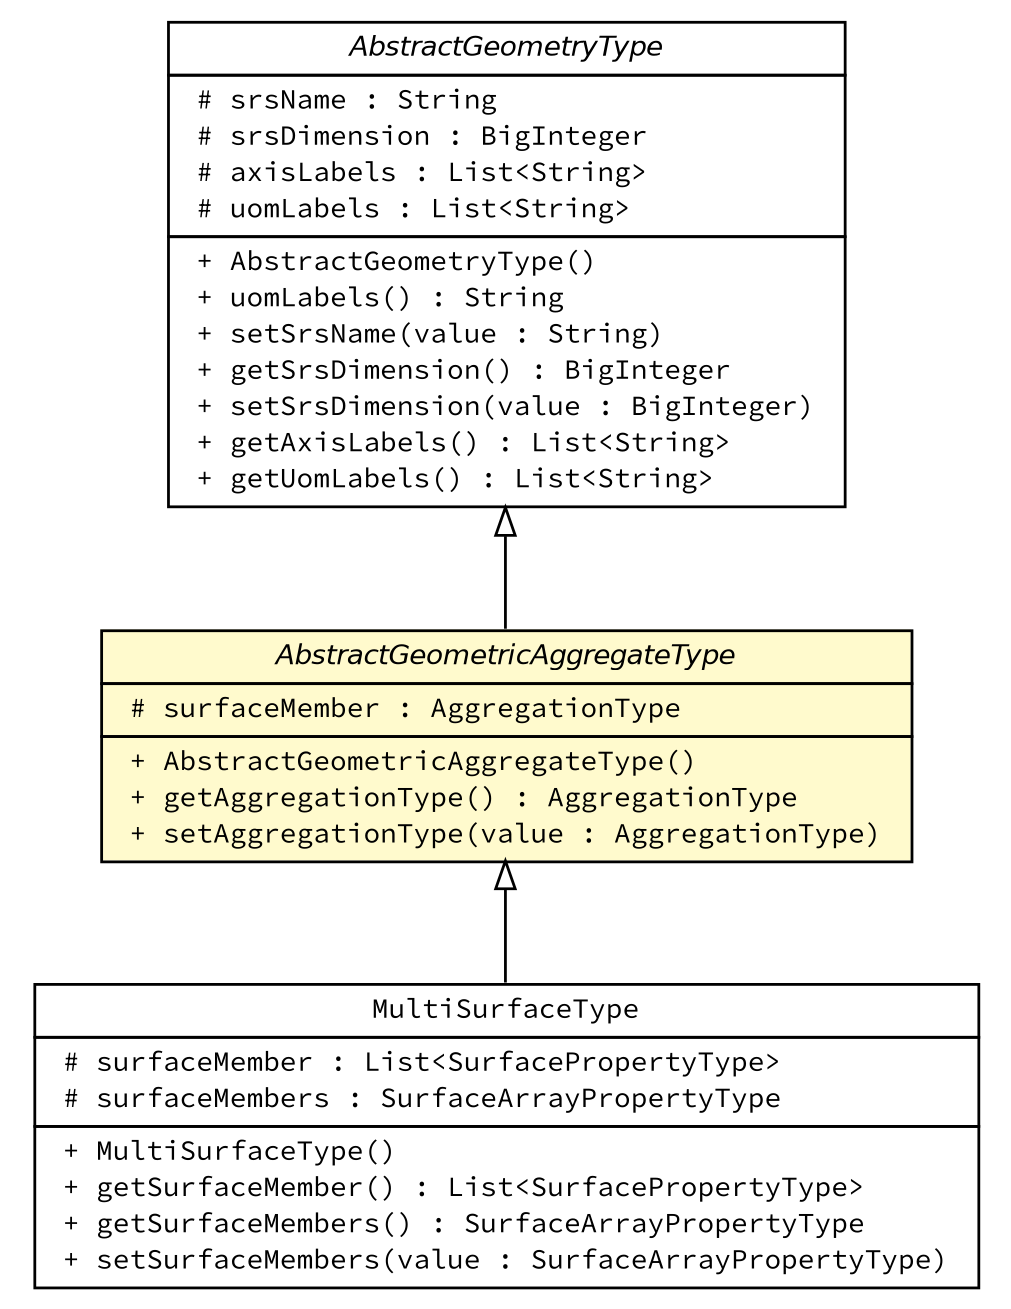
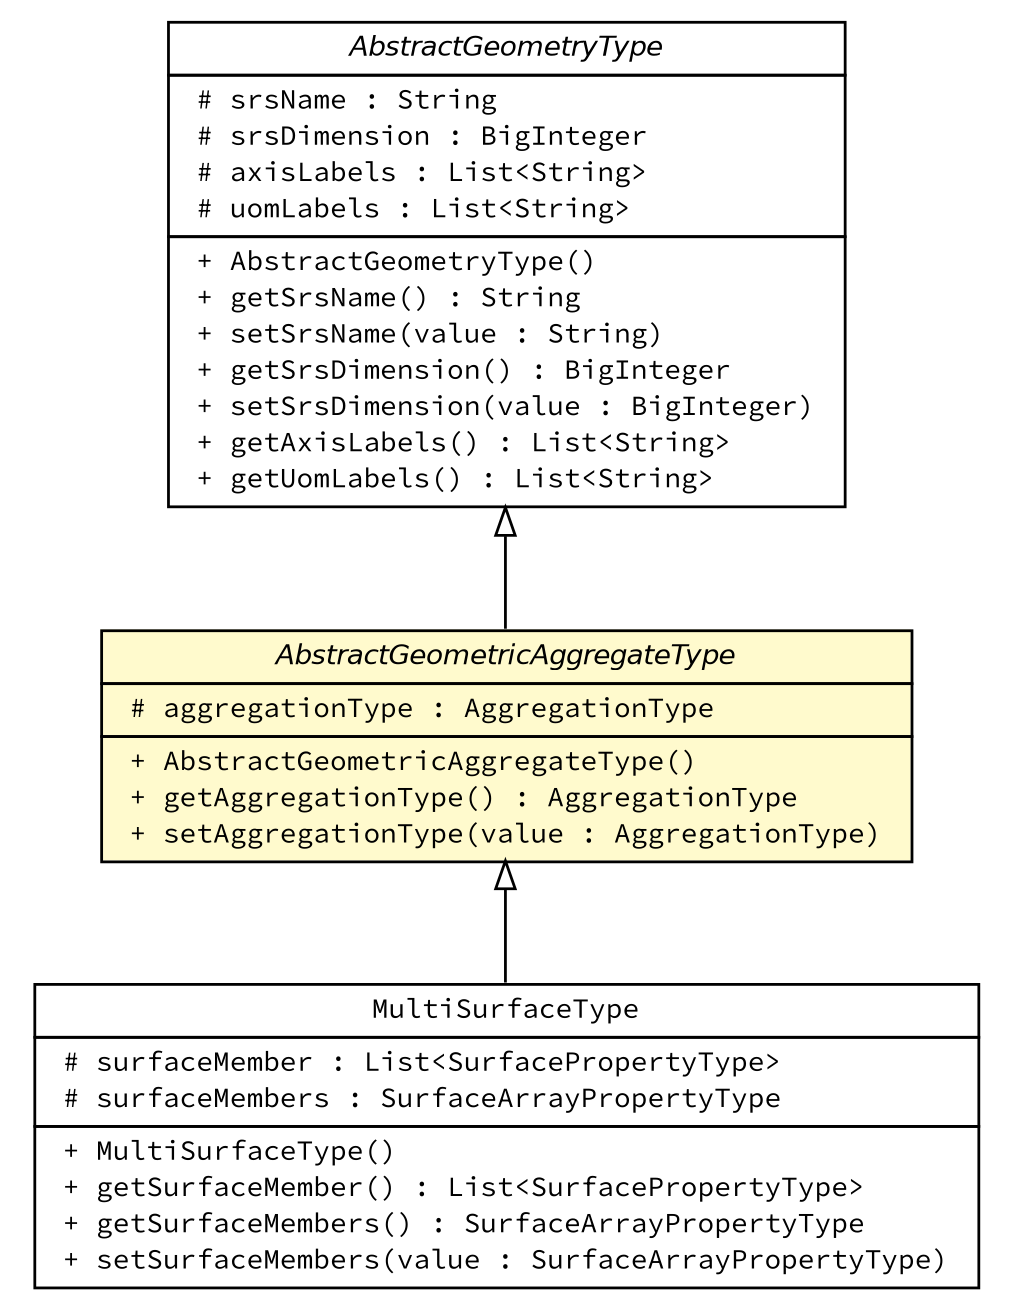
node "AbstractGeometryType": text "+ uomLabels() : String" -> "+ getSrsName() : String"
node "AbstractGeometricAggregateType": text "# surfaceMember : AggregationType" -> "# aggregationType : AggregationType"
